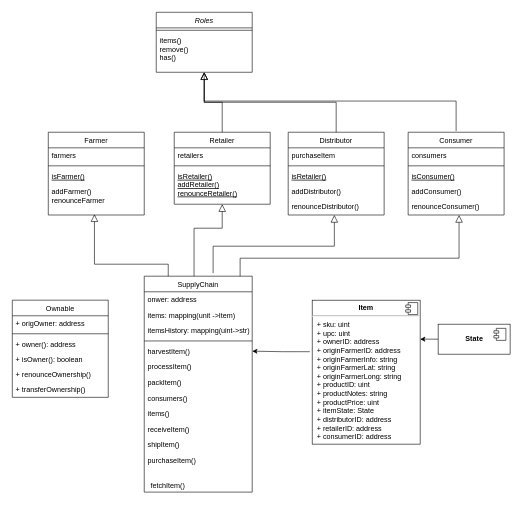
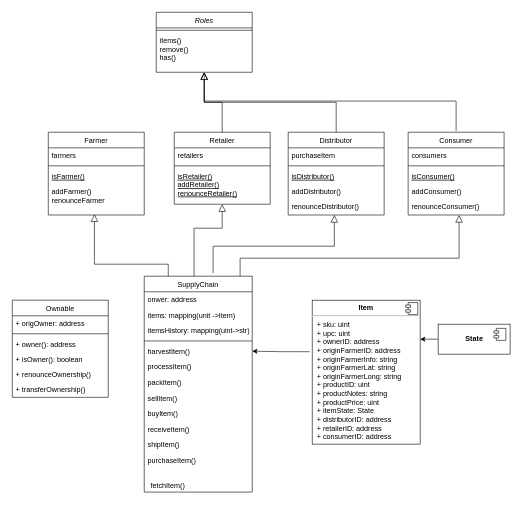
node "isRetailer()": label "isRetailer()" -> "isDistributor()"
node "consumers()": label "consumers()" -> "sellItem()"
node "items()": label "items()" -> "buyItem()"
